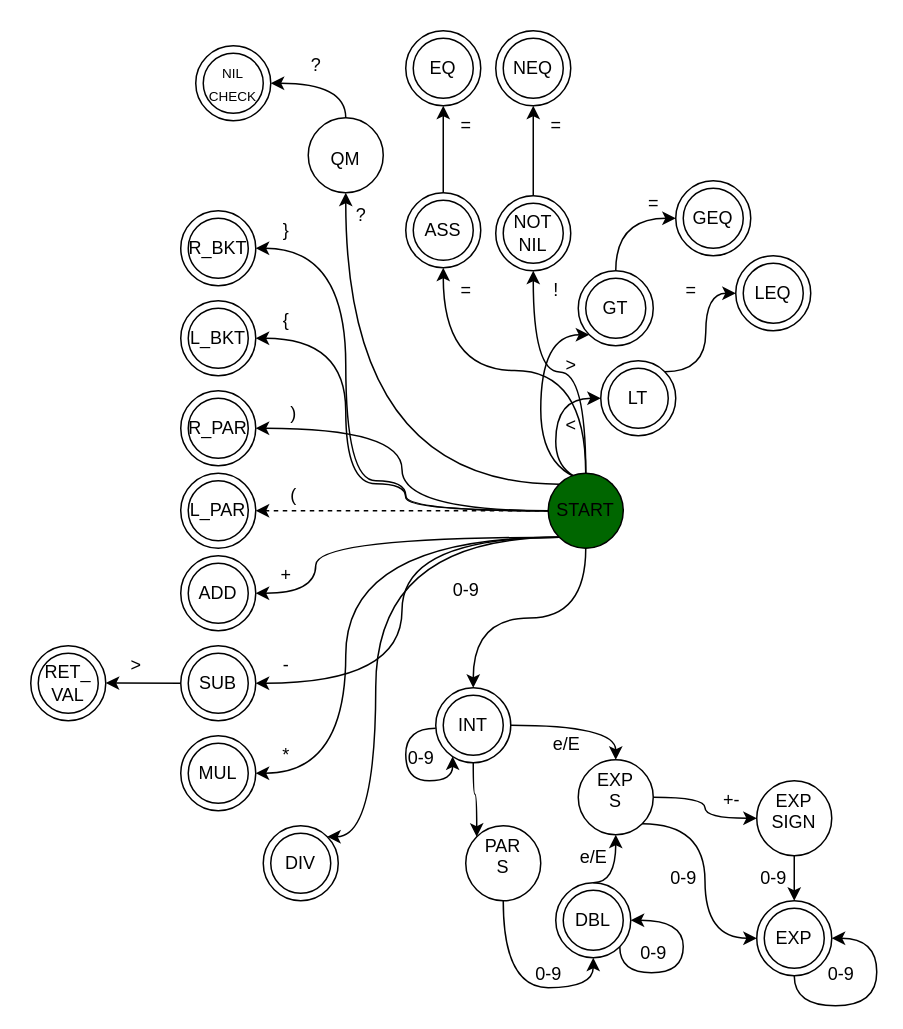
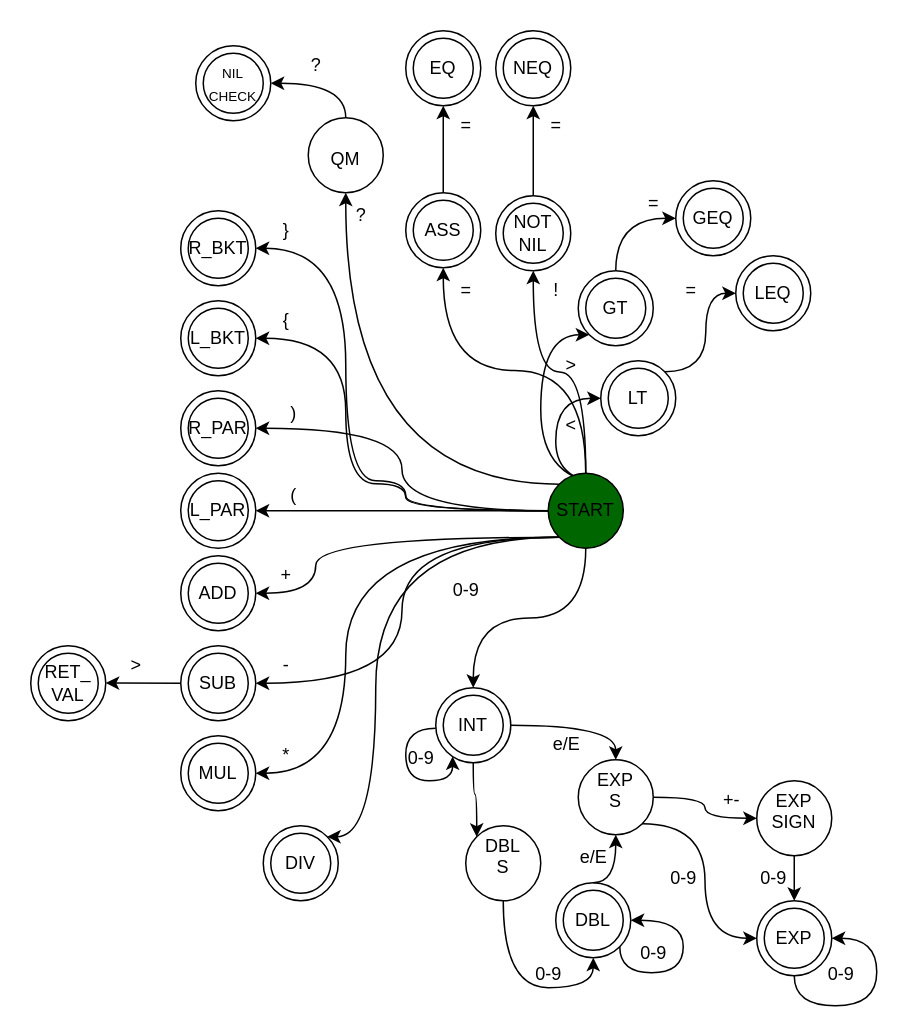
edge "START" -> "L_PAR": style dashed -> solid
node "PAR S": label "PAR S" -> "DBL S"
